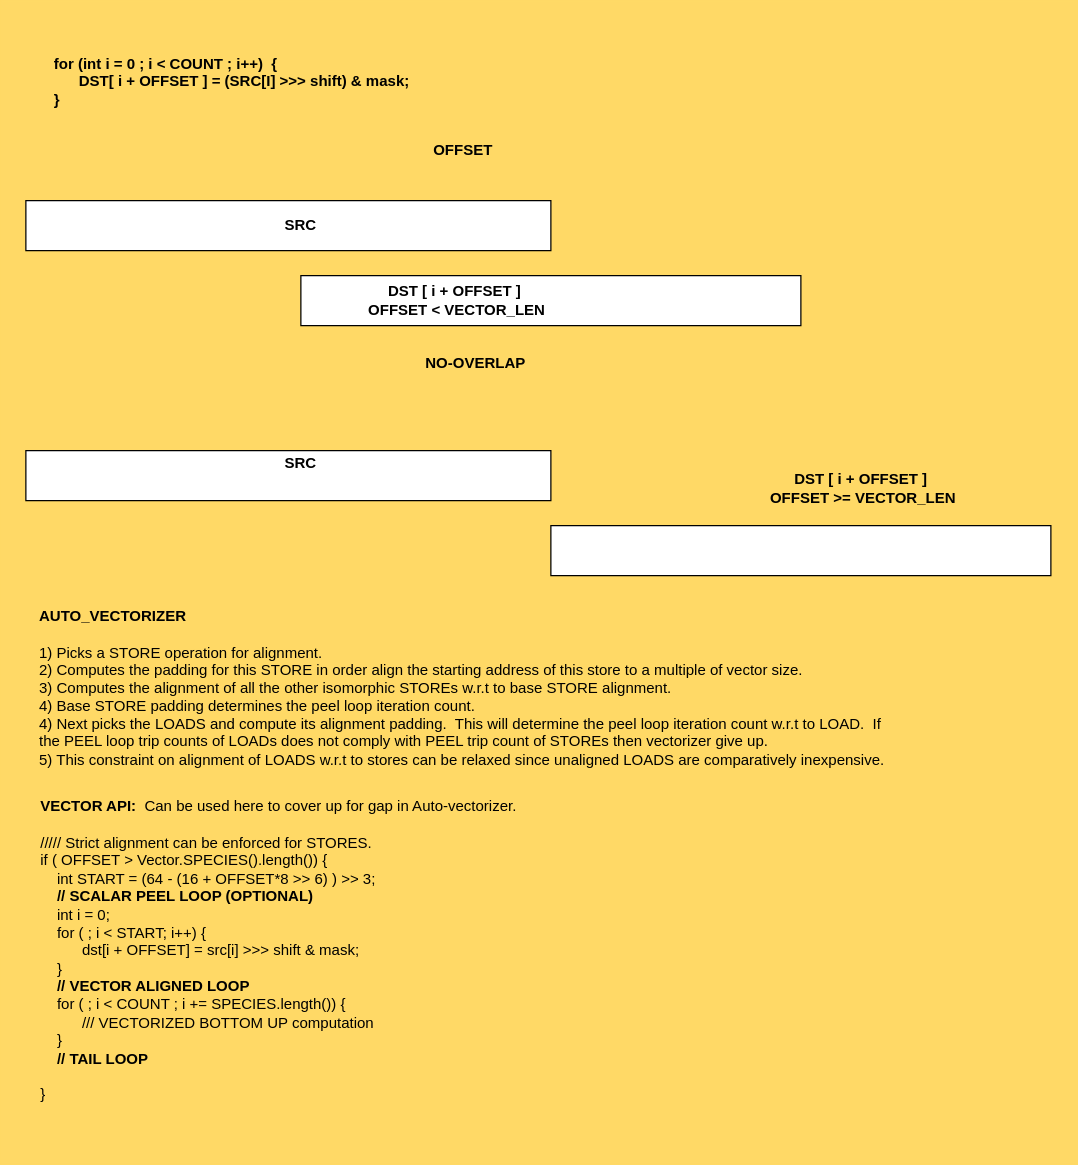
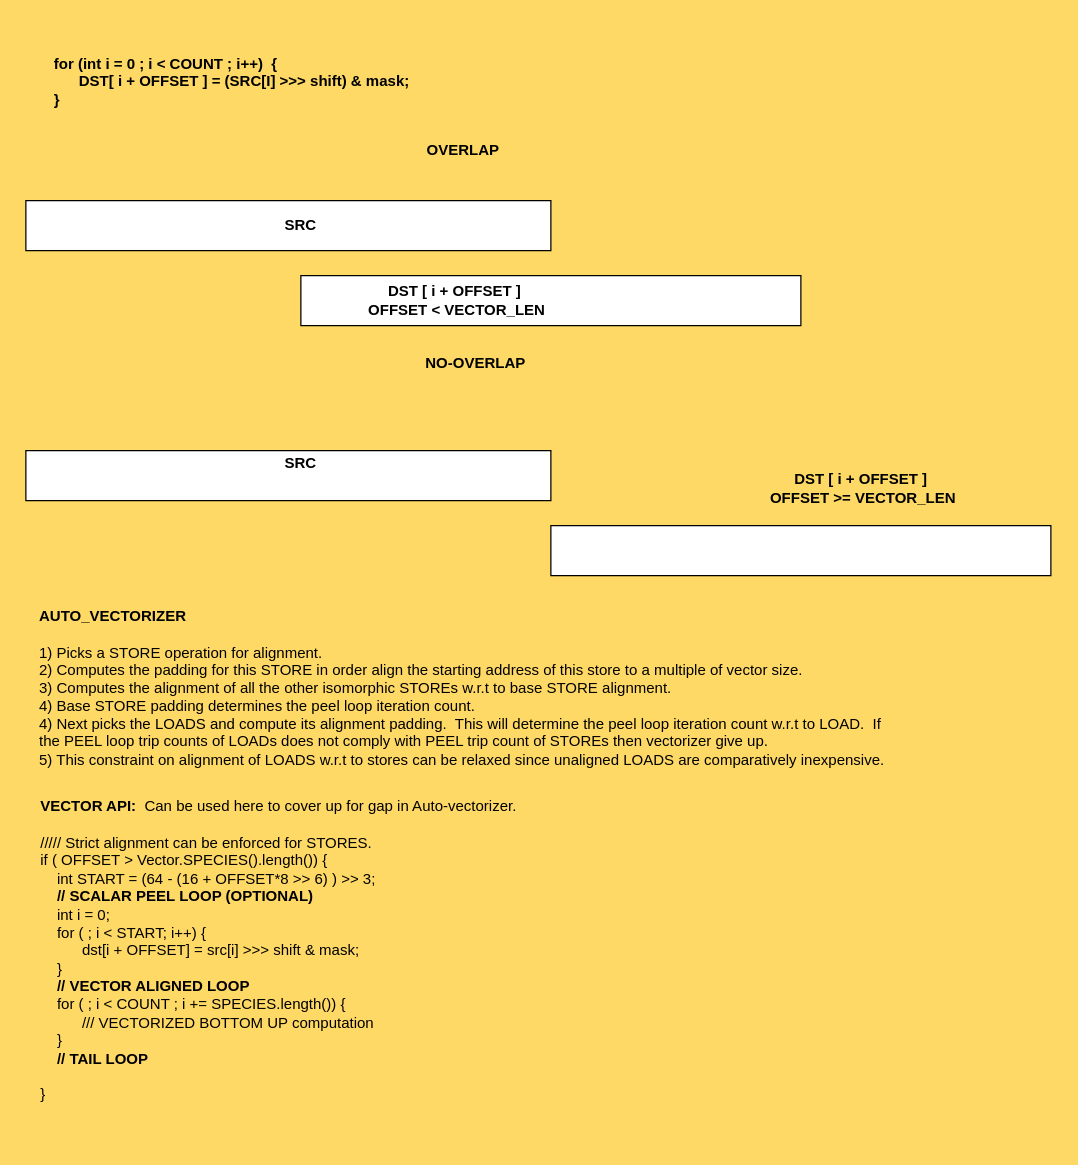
node "OFFSET": label "OFFSET" -> "OVERLAP"
